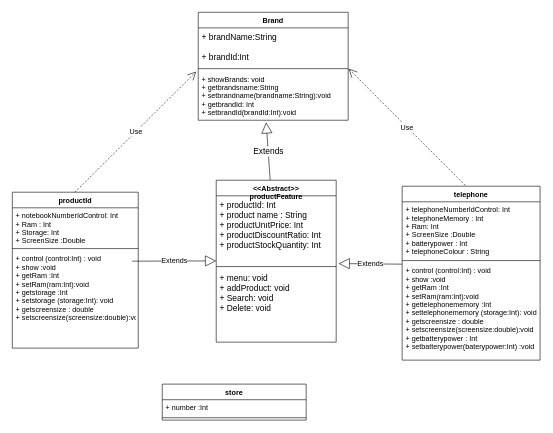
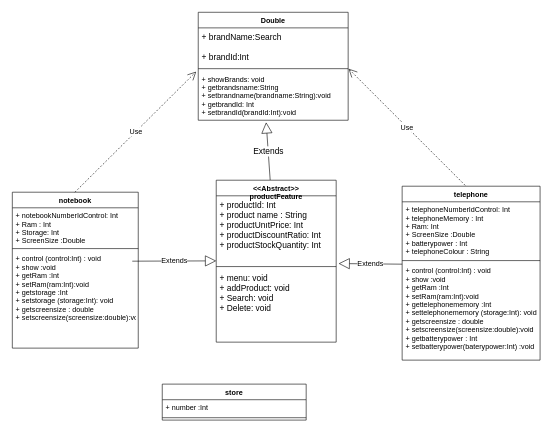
node "Brand": label "Brand" -> "Double"
node "+ brandName:String + brandId:Int": label "+ brandName:String + brandId:Int" -> "+ brandName:Search + brandId:Int"
node "productId": label "productId" -> "notebook"
